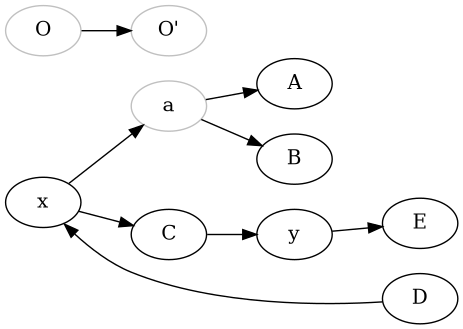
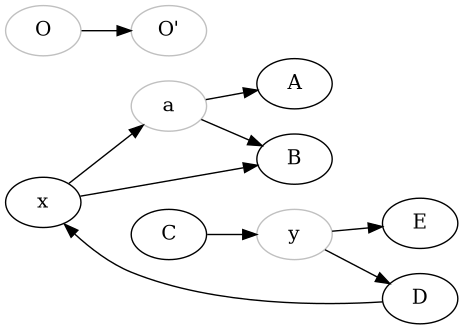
edge "x" -> "C": now "x" -> "B"
node "y": color black -> grey
edge "y" -> "D": added
